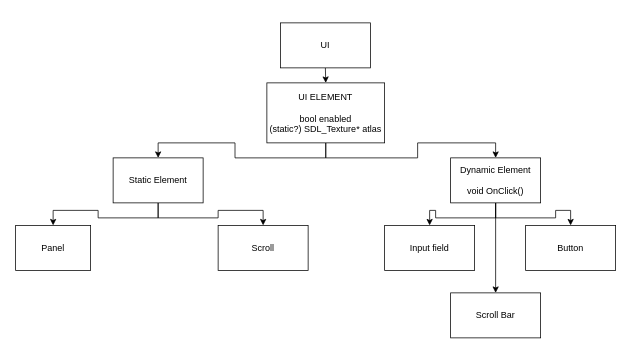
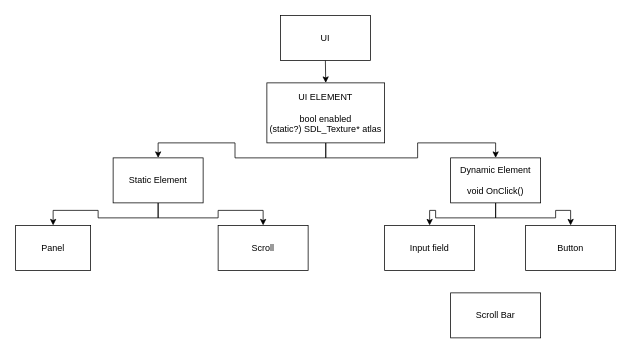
node "UI": moved (325, 45) -> (325, 38)
edge "Dynamic Element void OnClick()" -> "Scroll Bar": removed
